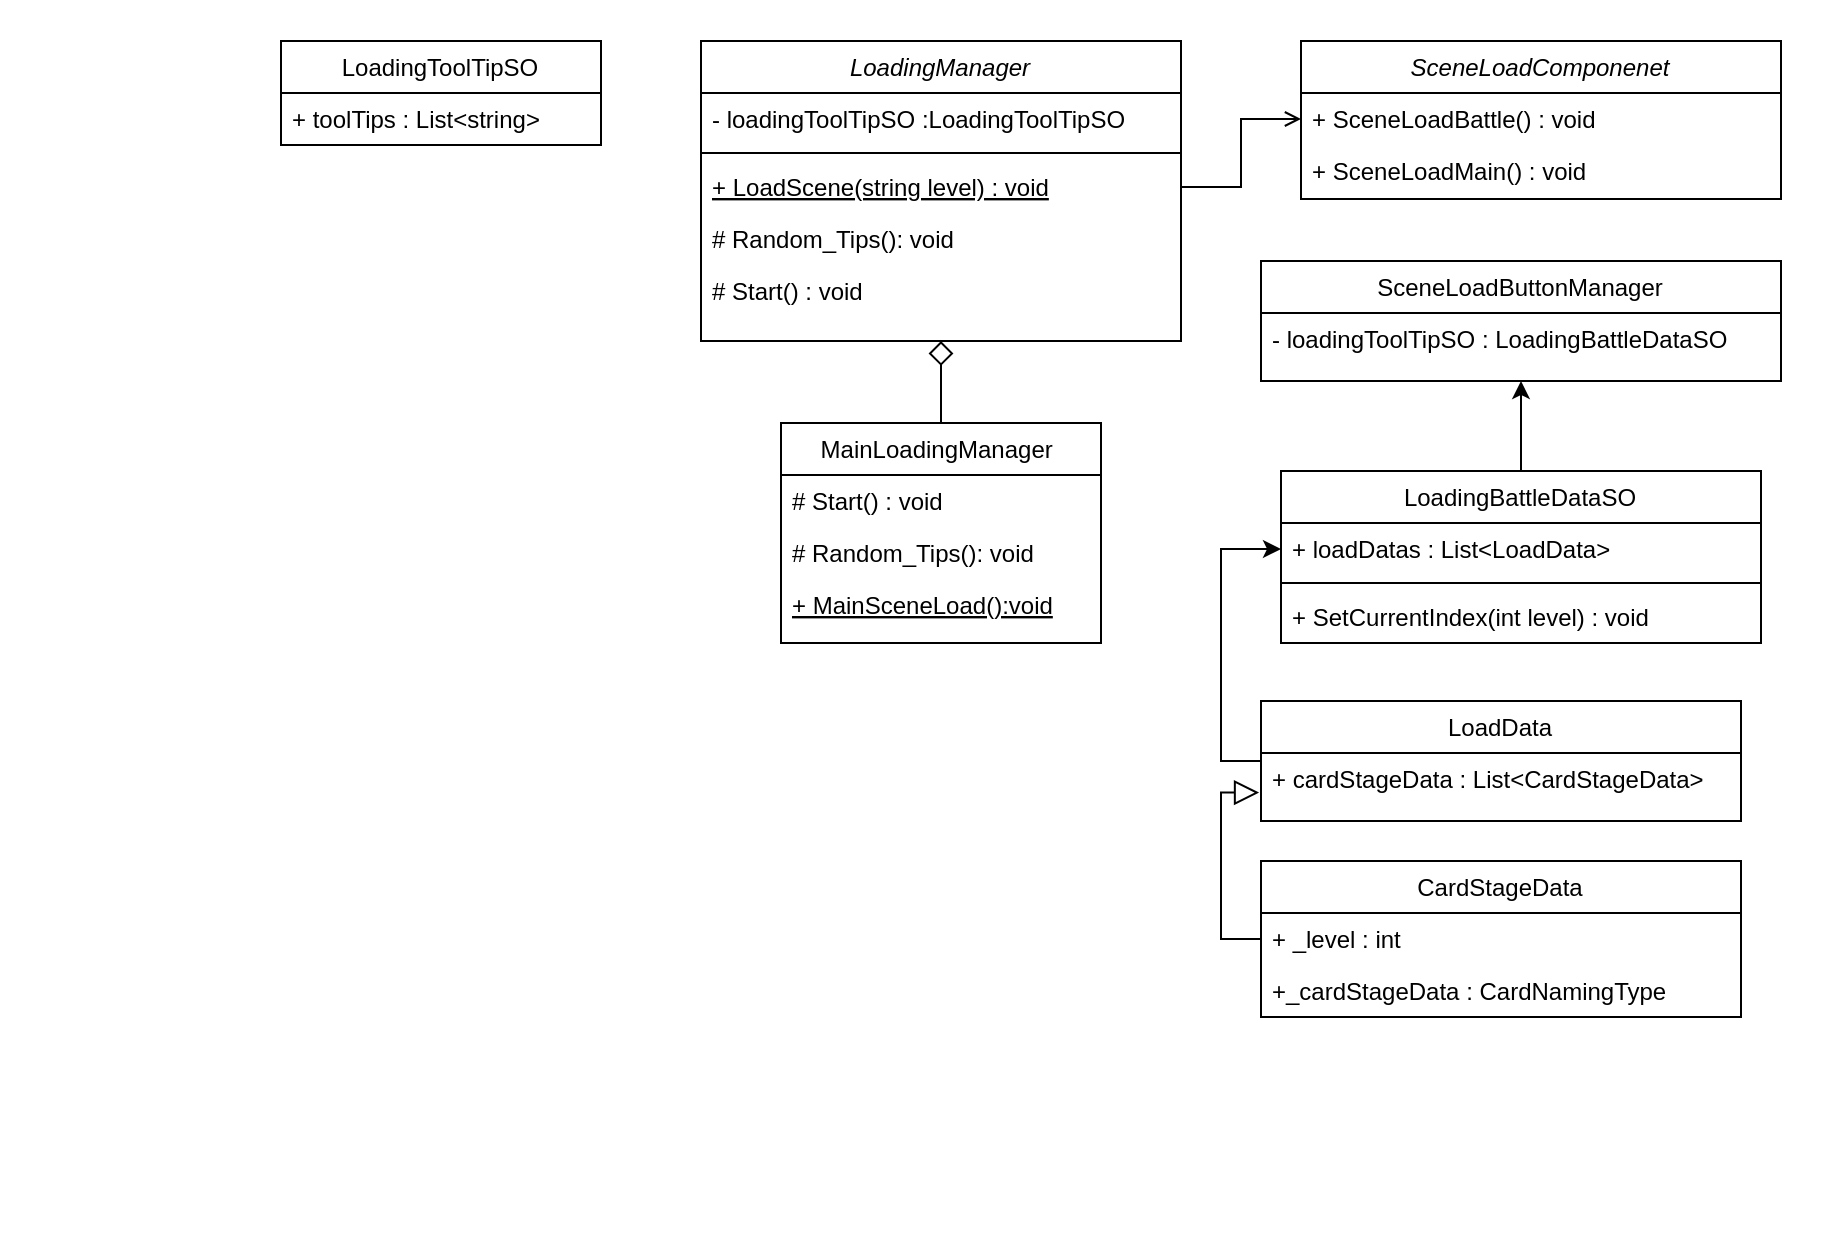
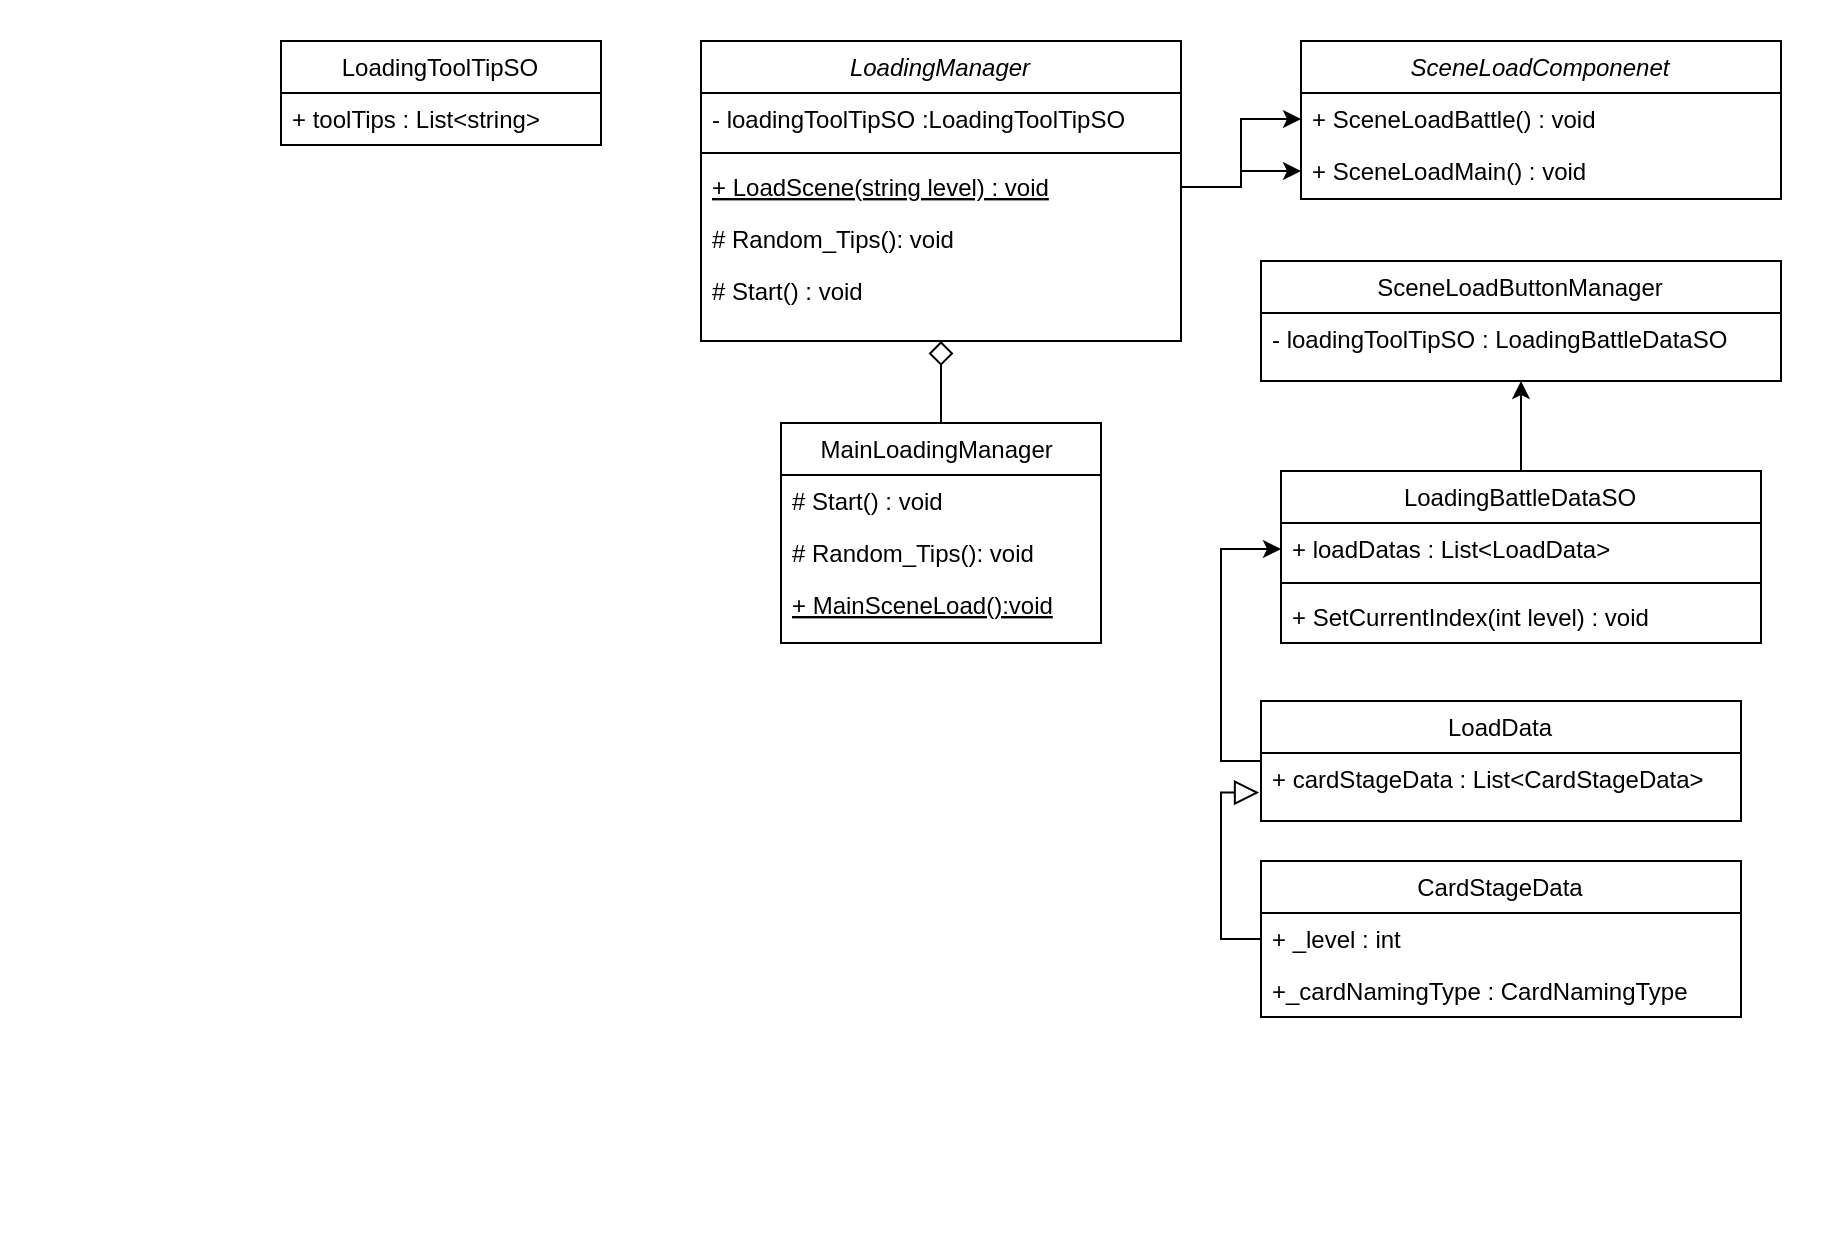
edge "+ LoadScene(string level) : void" -> "+ SceneLoadBattle() : void": arrowhead open -> classic
edge "+ LoadScene(string level) : void" -> "+ SceneLoadMain() : void": added
node "+_cardStageData : CardNamingType": label "+_cardStageData : CardNamingType" -> "+_cardNamingType : CardNamingType"
